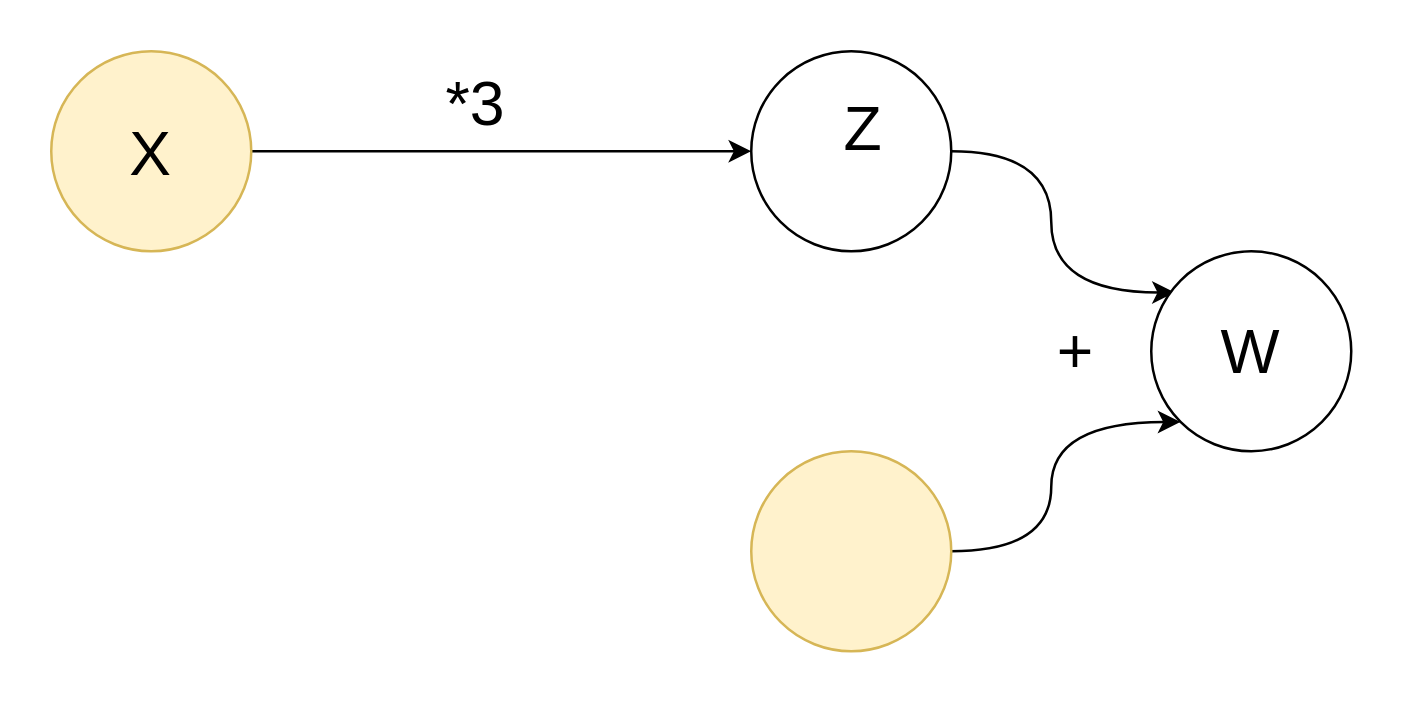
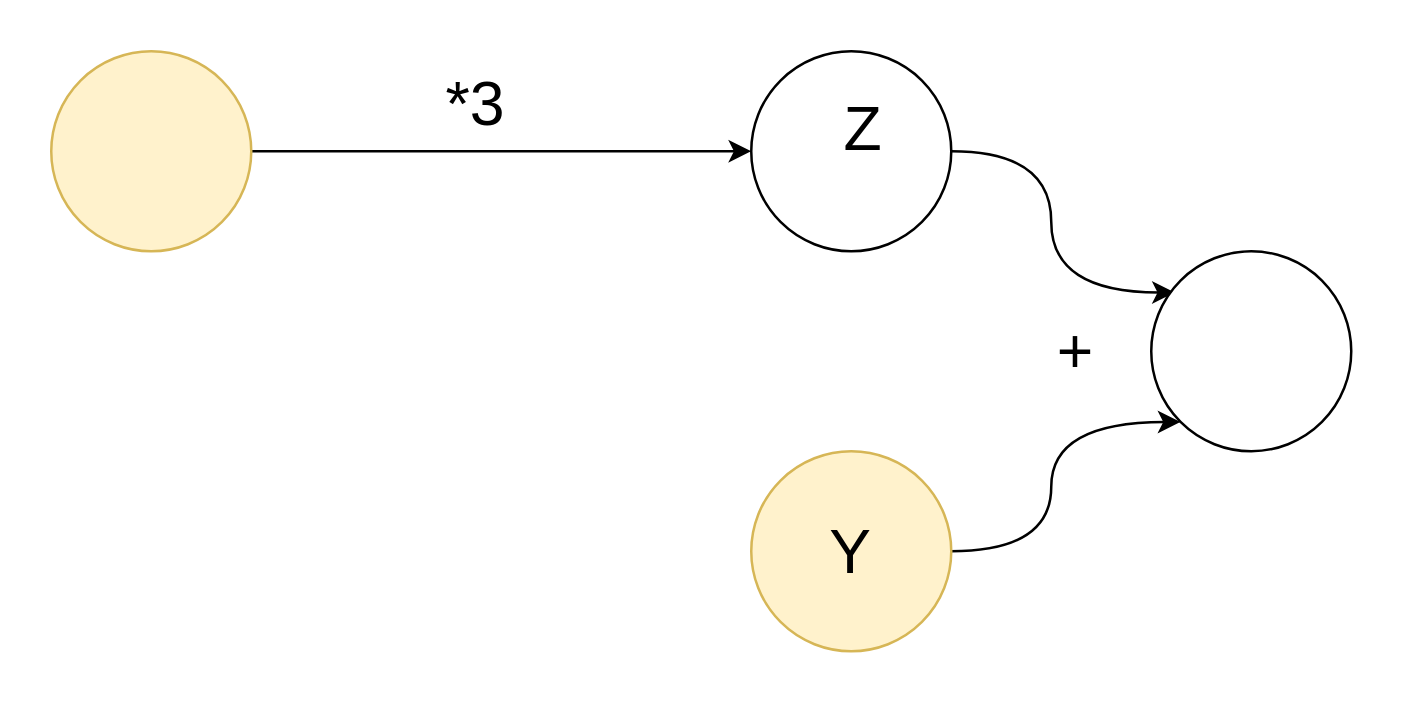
node "X": removed
node "W": removed
node "Y": added
